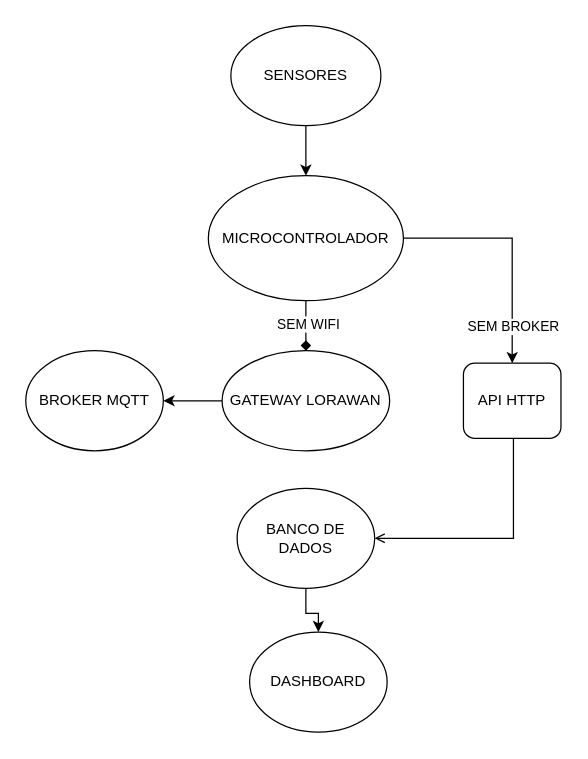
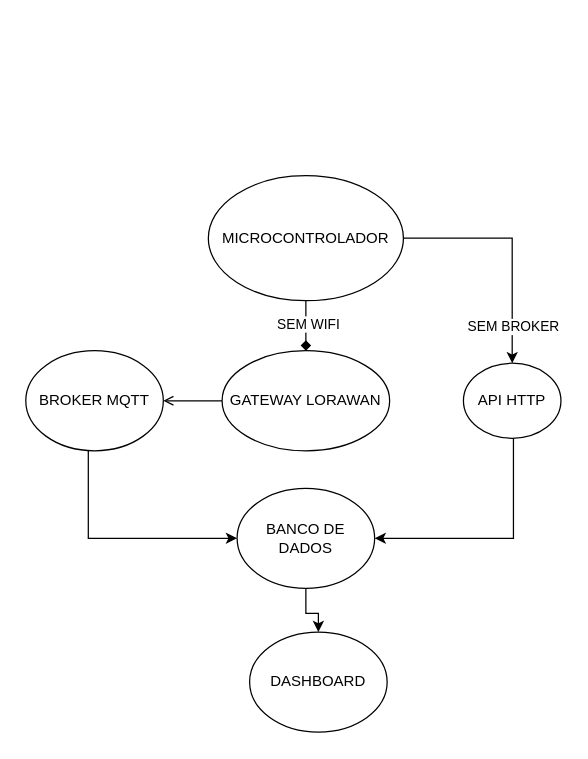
node "SENSORES": removed
edge "SENSORES" -> "MICROCONTROLADOR": removed
edge "GATEWAY LORAWAN" -> "BROKER MQTT": arrowhead classic -> open
node "API HTTP": shape rounded rectangle -> ellipse
edge "BROKER MQTT" -> "BANCO DE DADOS": added
edge "API HTTP" -> "BANCO DE DADOS": arrowhead open -> classic
